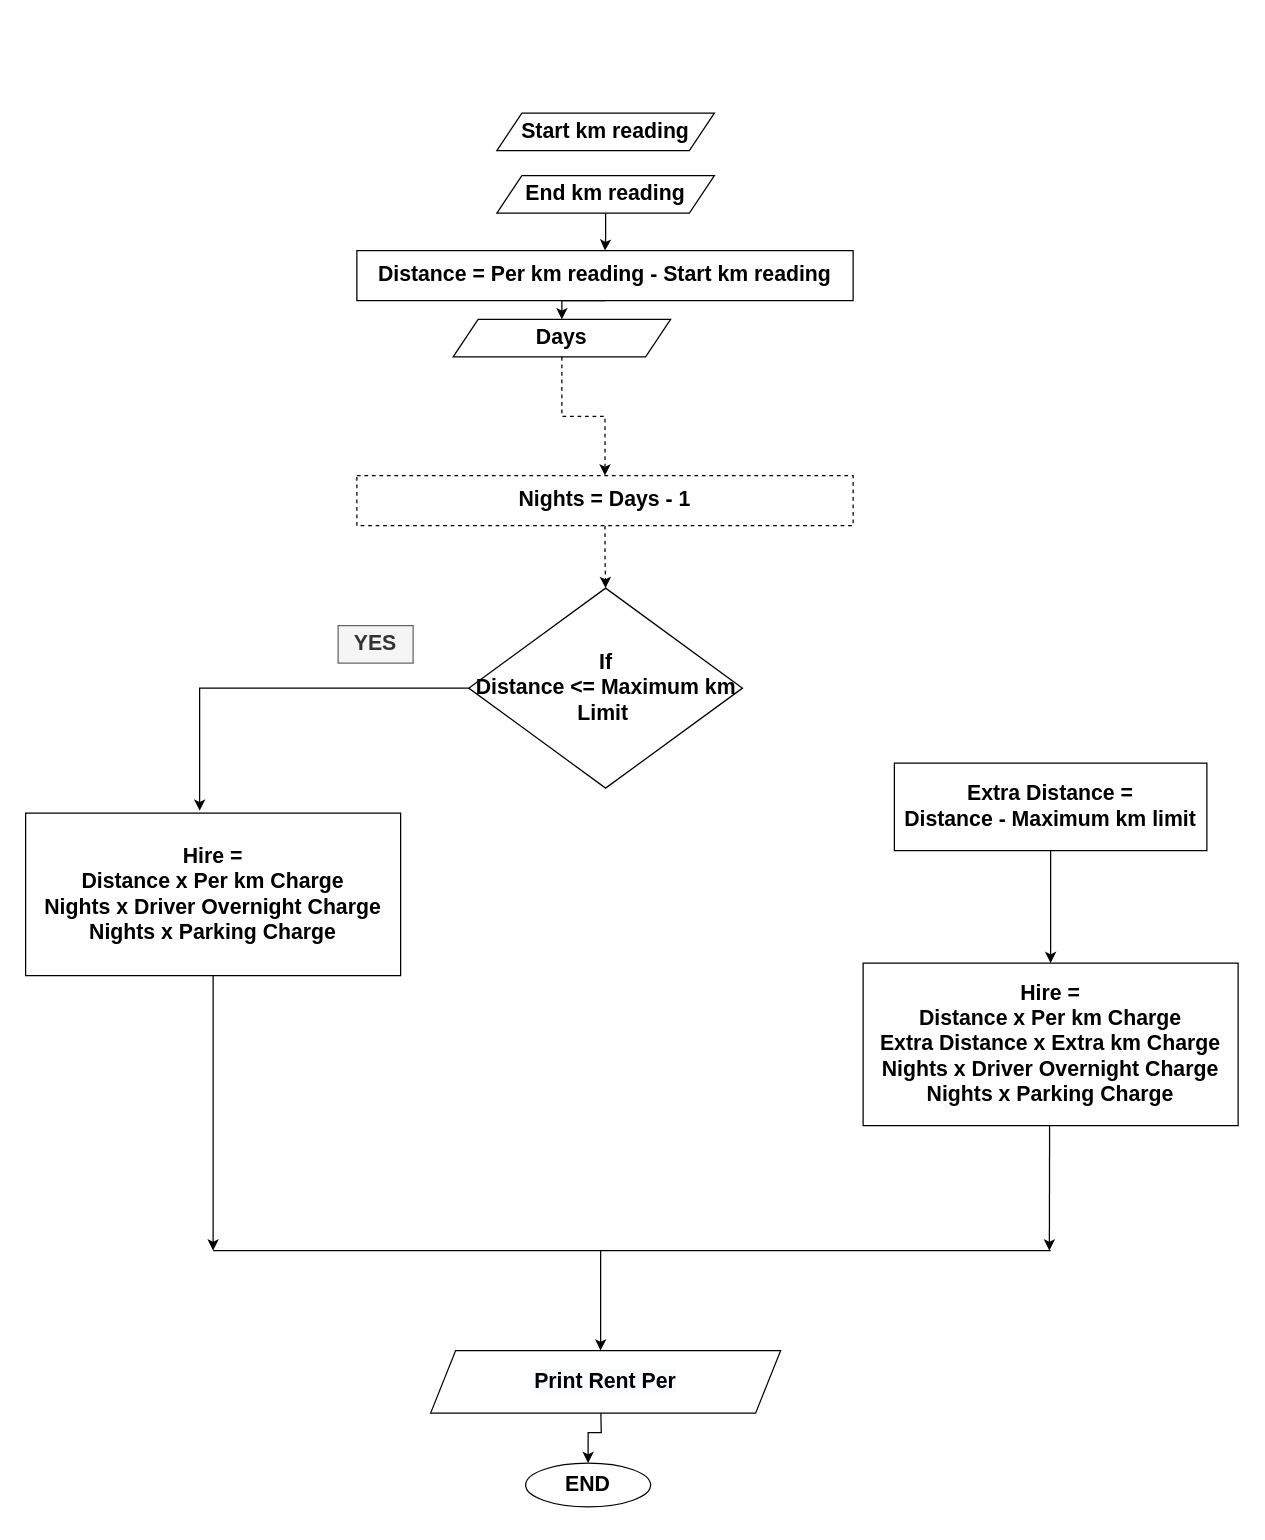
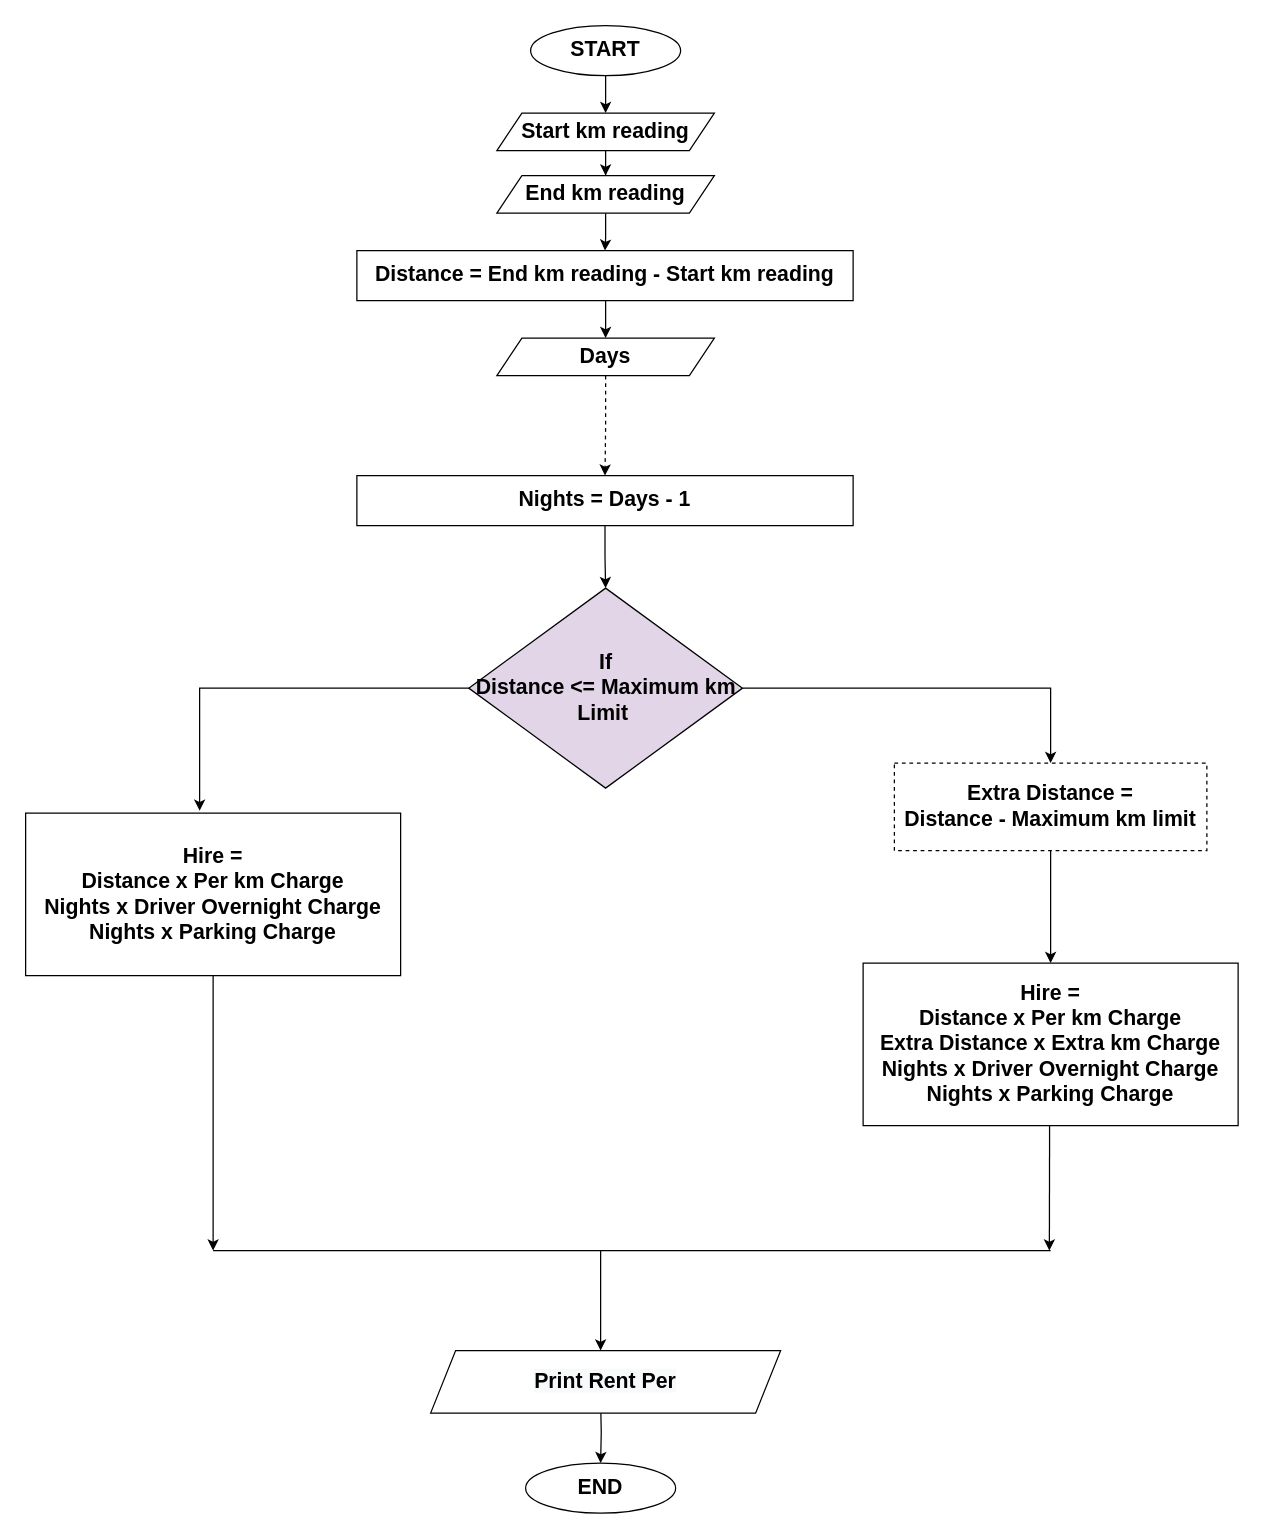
node "START": added
edge "START" -> "Start km reading": added
edge "Start km reading" -> "End km reading": added
node "Distance = Per km reading - Start km reading": label "Distance = Per km reading - Start km reading" -> "Distance = End km reading - Start km reading"
node "Days": moved (562, 338) -> (606, 357)
node "Nights = Days - 1": style dashed -> solid
edge "Nights = Days - 1" -> "If Distance <= Maximum km Limit": style dashed -> solid
node "YES": removed
node "If Distance <= Maximum km Limit": fillcolor #ffffff -> #e1d5e7
edge "If Distance <= Maximum km Limit" -> "Extra Distance = Distance - Maximum km limit": added
node "Extra Distance = Distance - Maximum km limit": style solid -> dashed
node "END": size 125x44 -> 150x50
